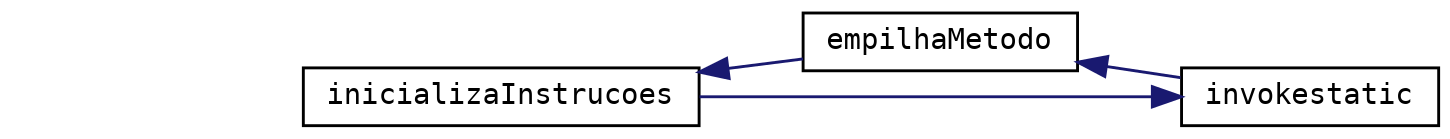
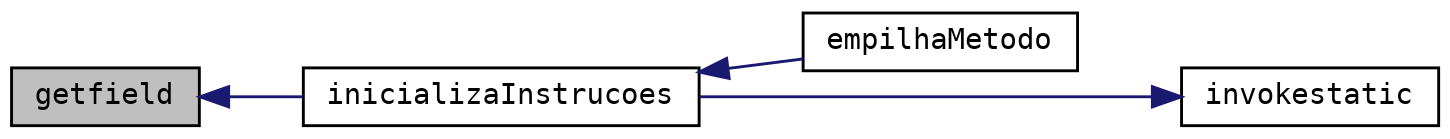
edge "invokestatic" -> "empilhaMetodo": removed
node "getfield": added
